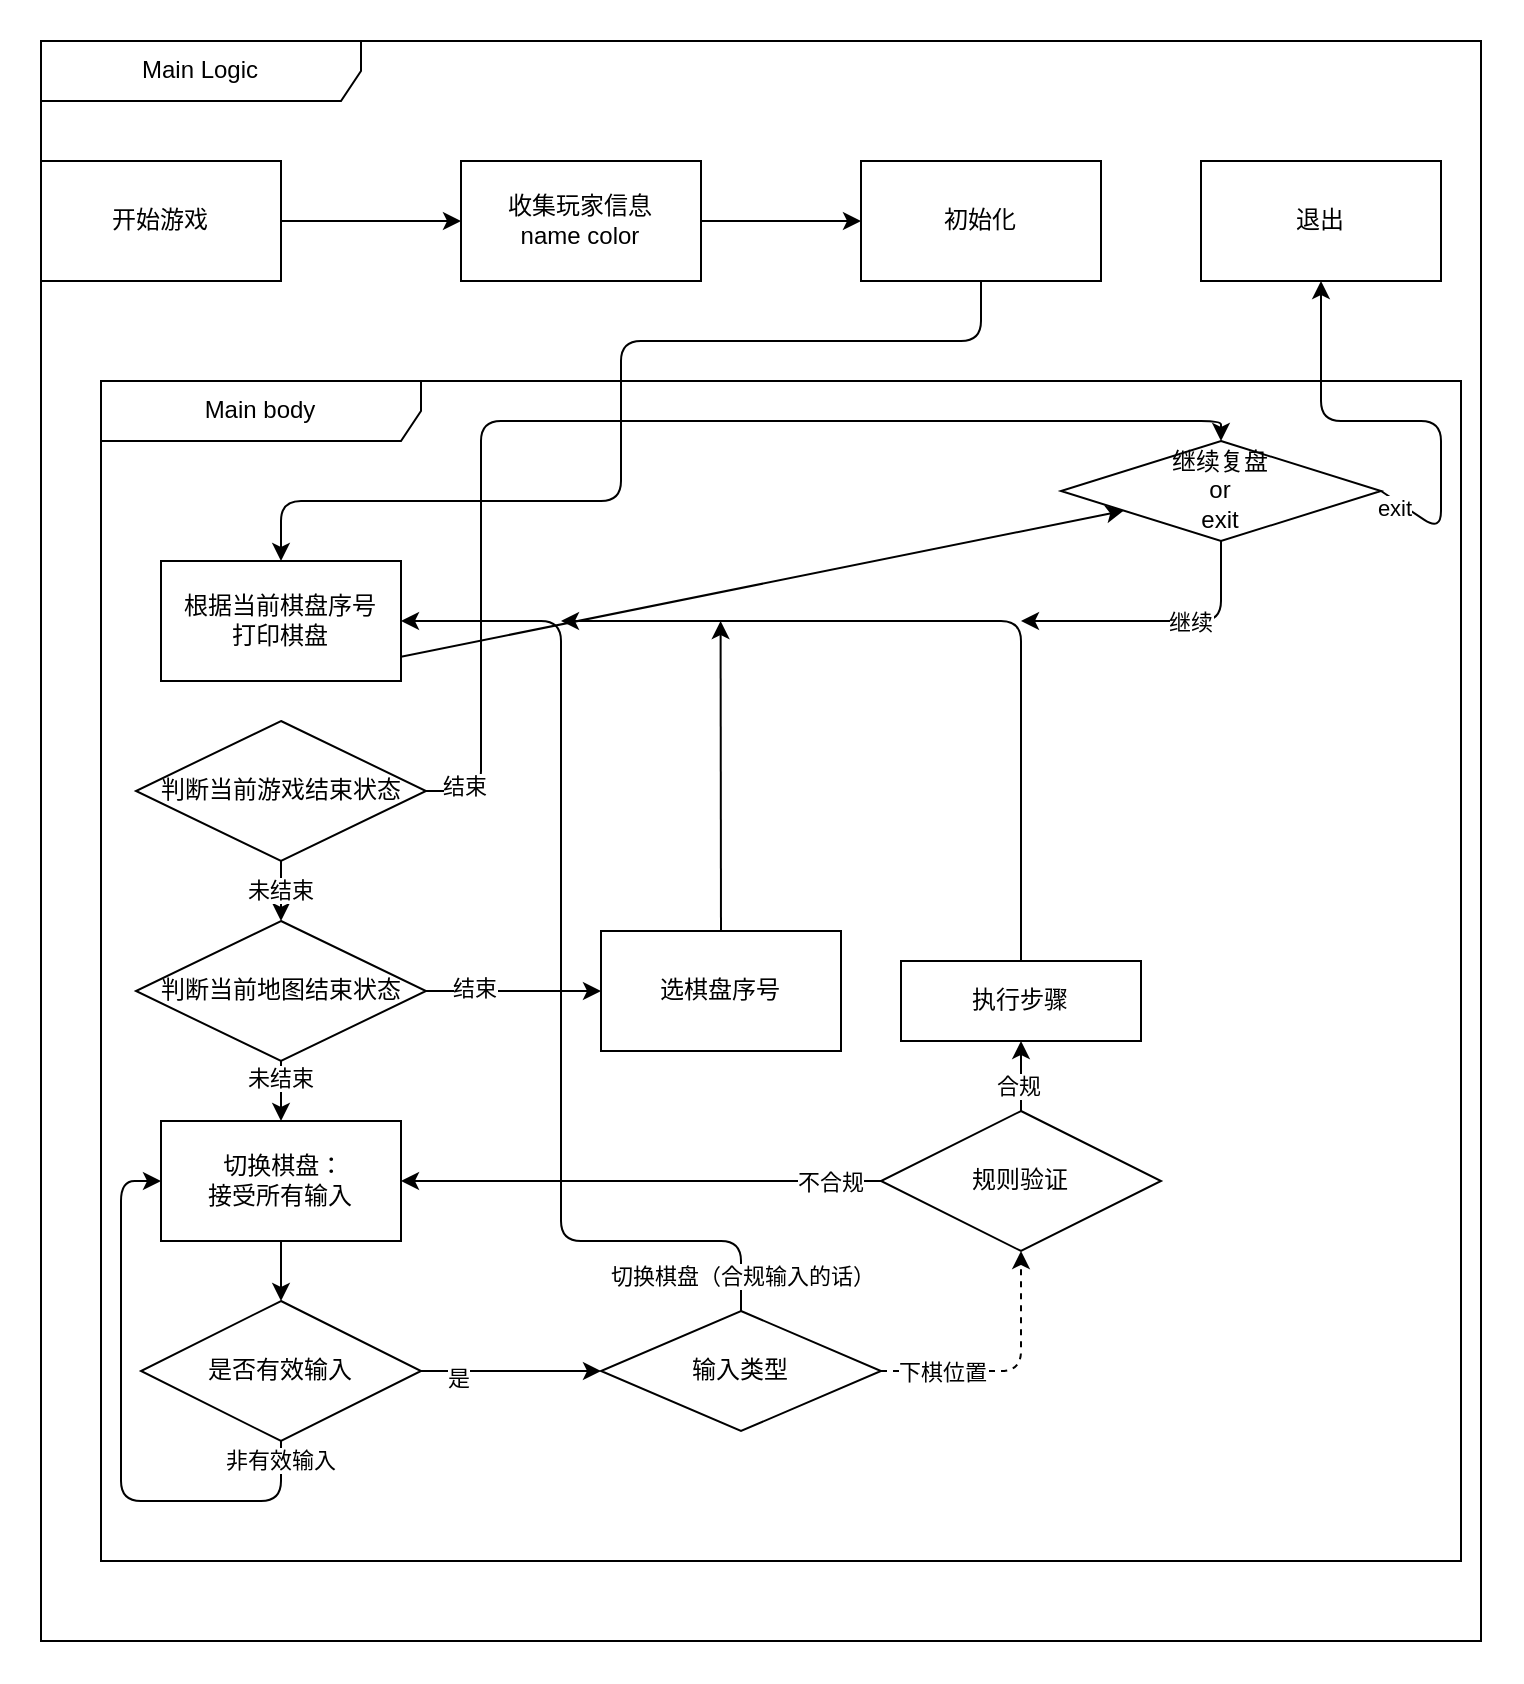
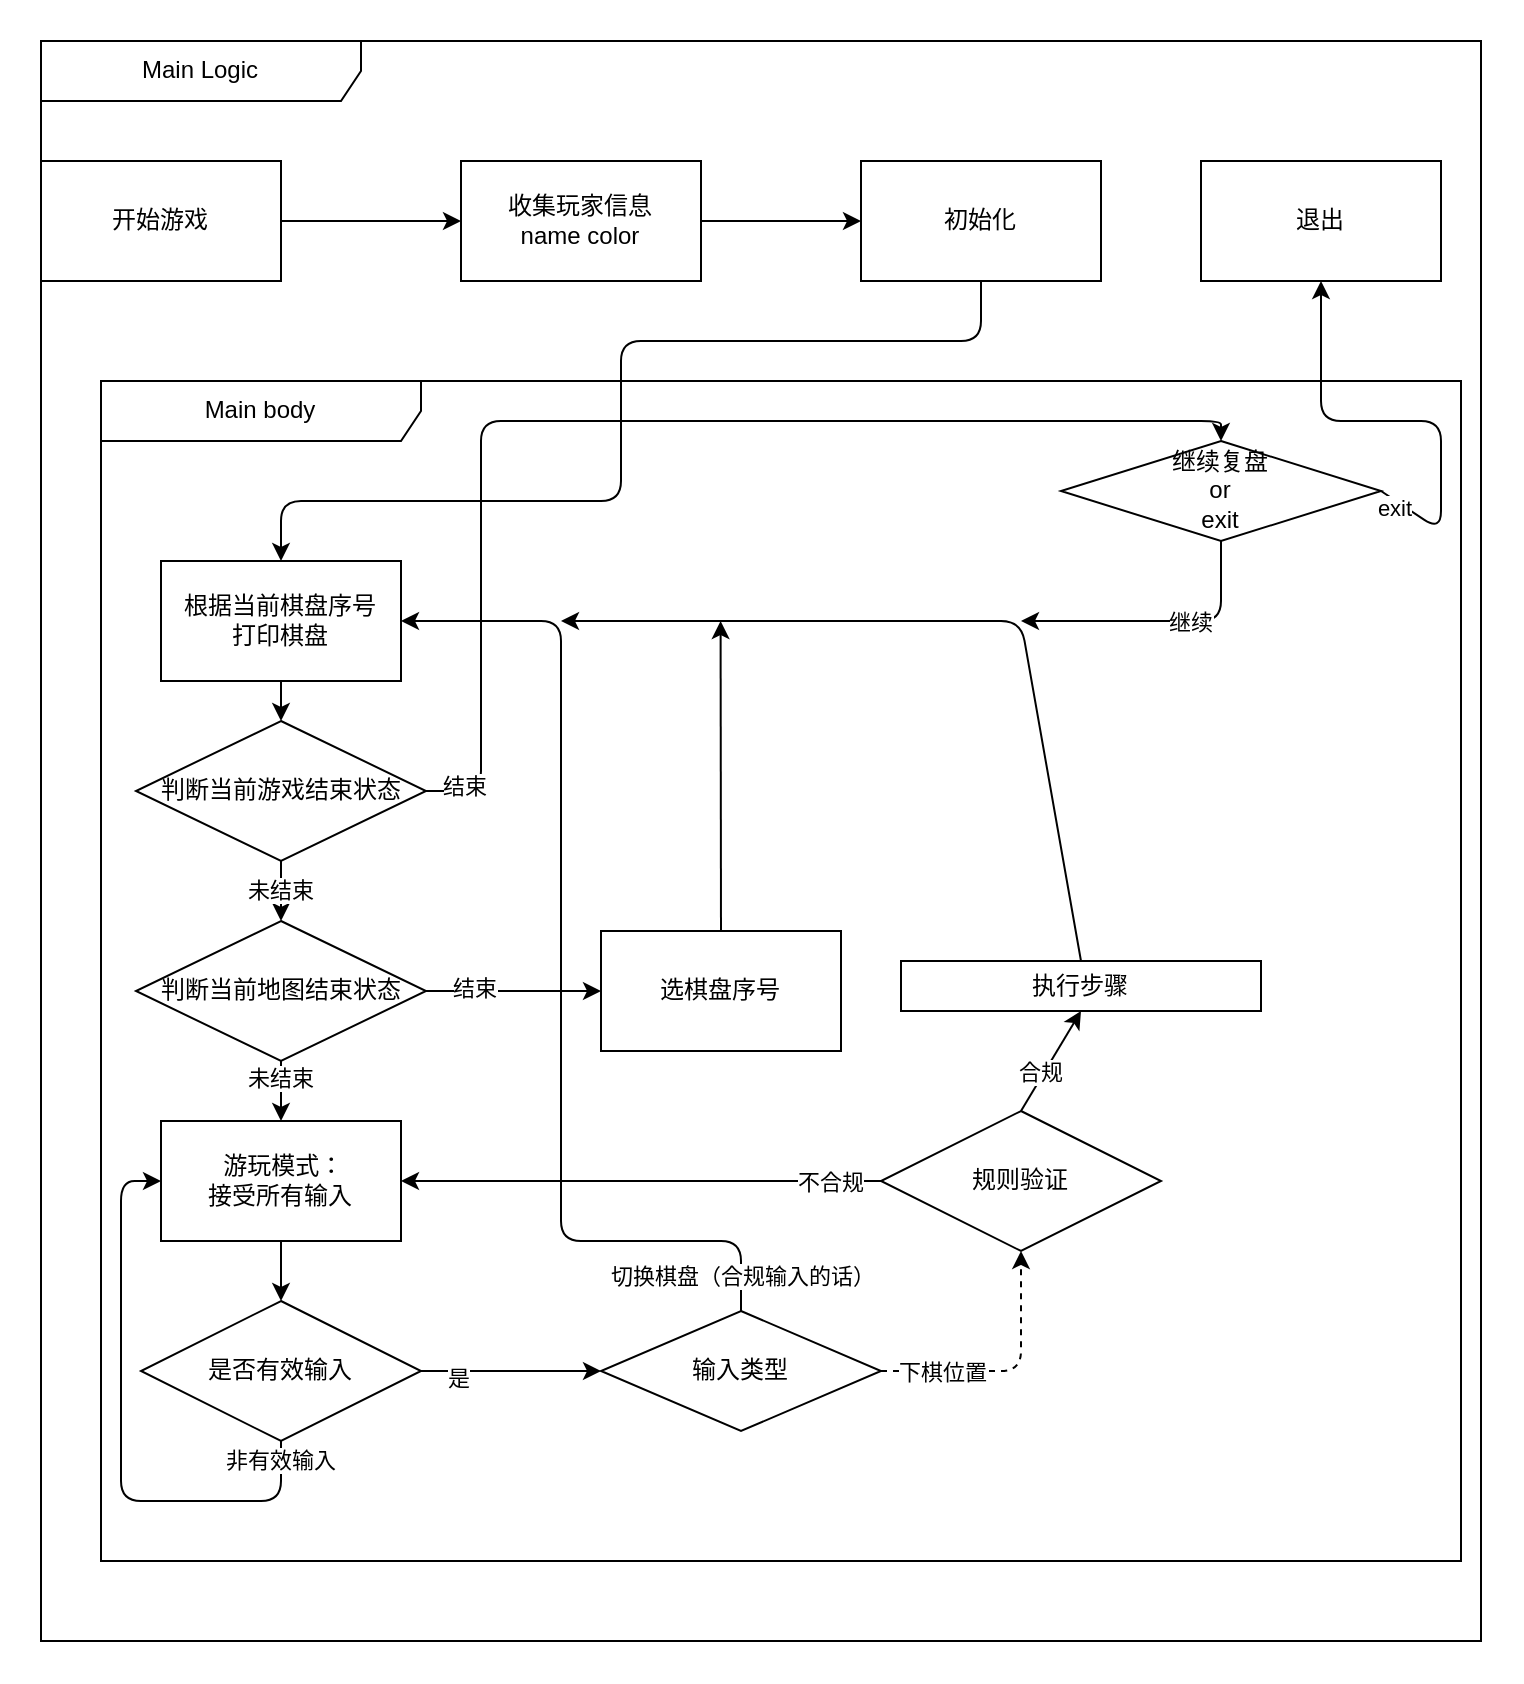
edge "根据当前棋盘序号 打印棋盘" -> "继续复盘 or exit": now "根据当前棋盘序号 打印棋盘" -> "判断当前游戏结束状态"
node "执行步骤": size 240x80 -> 360x50
node "切换棋盘： 接受所有输入": label "切换棋盘： 接受所有输入" -> "游玩模式： 接受所有输入"
